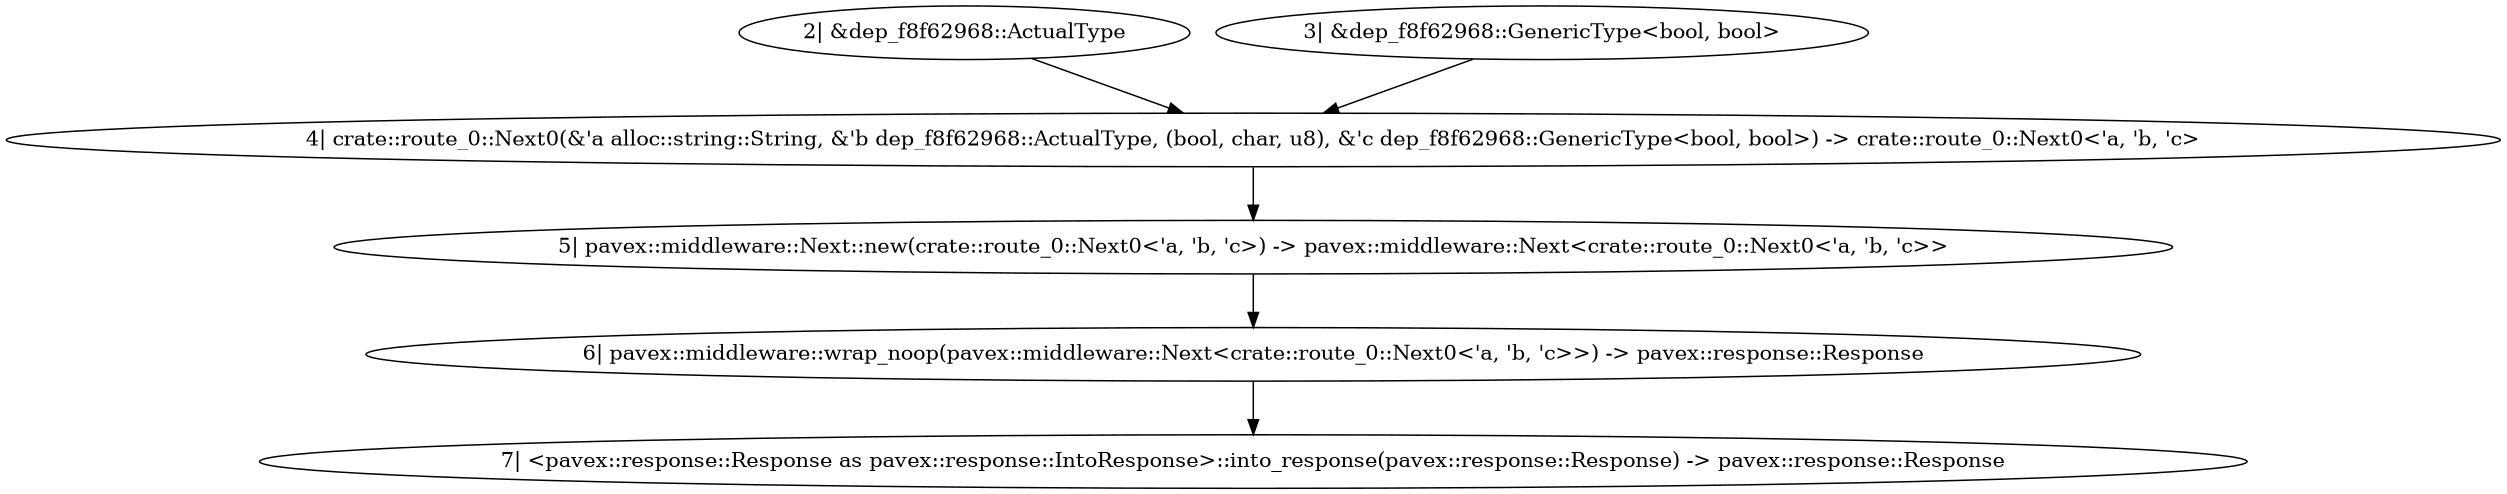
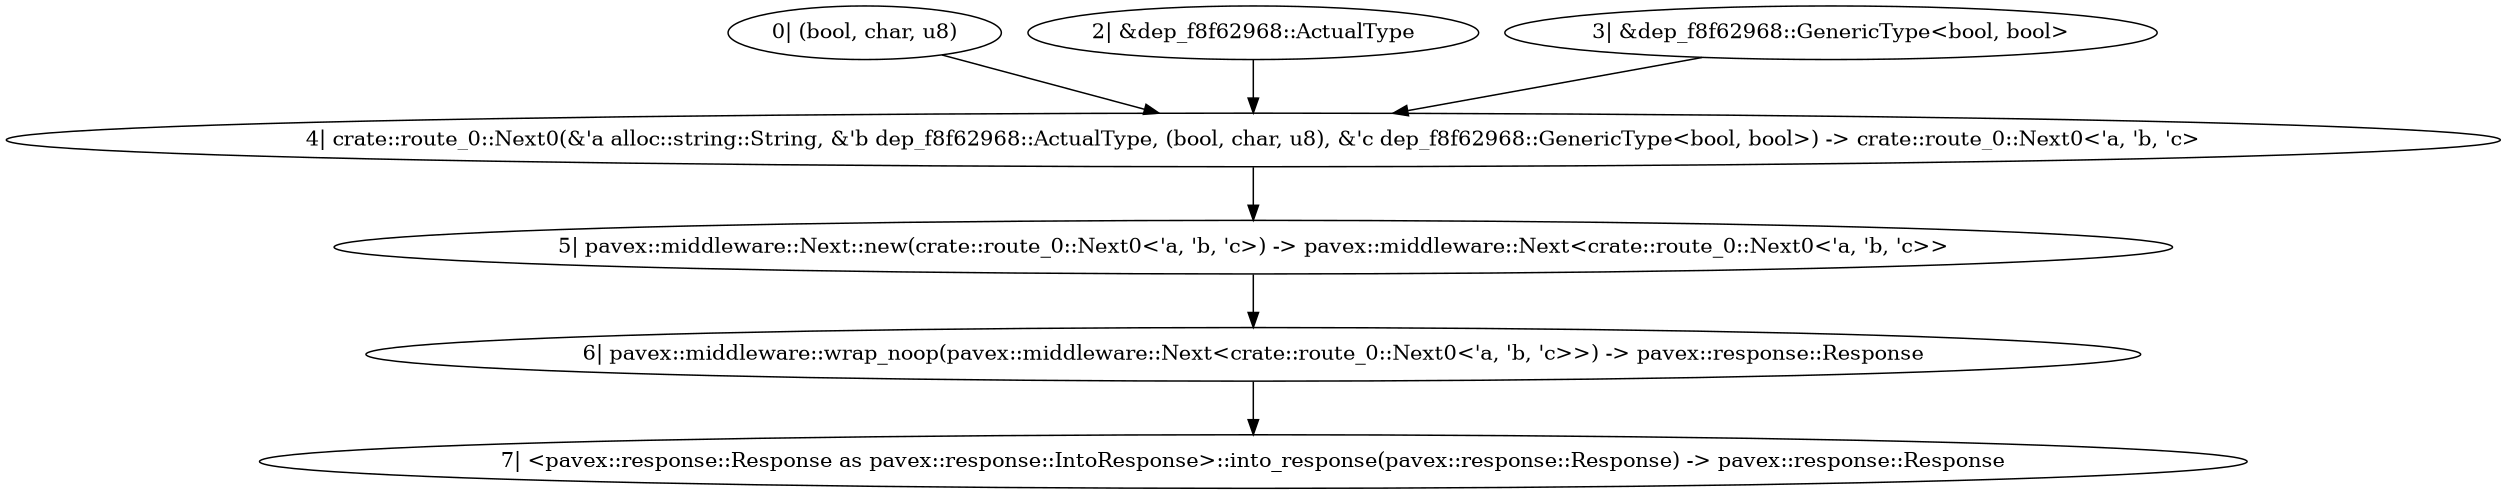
node "0| (bool, char, u8)": added
